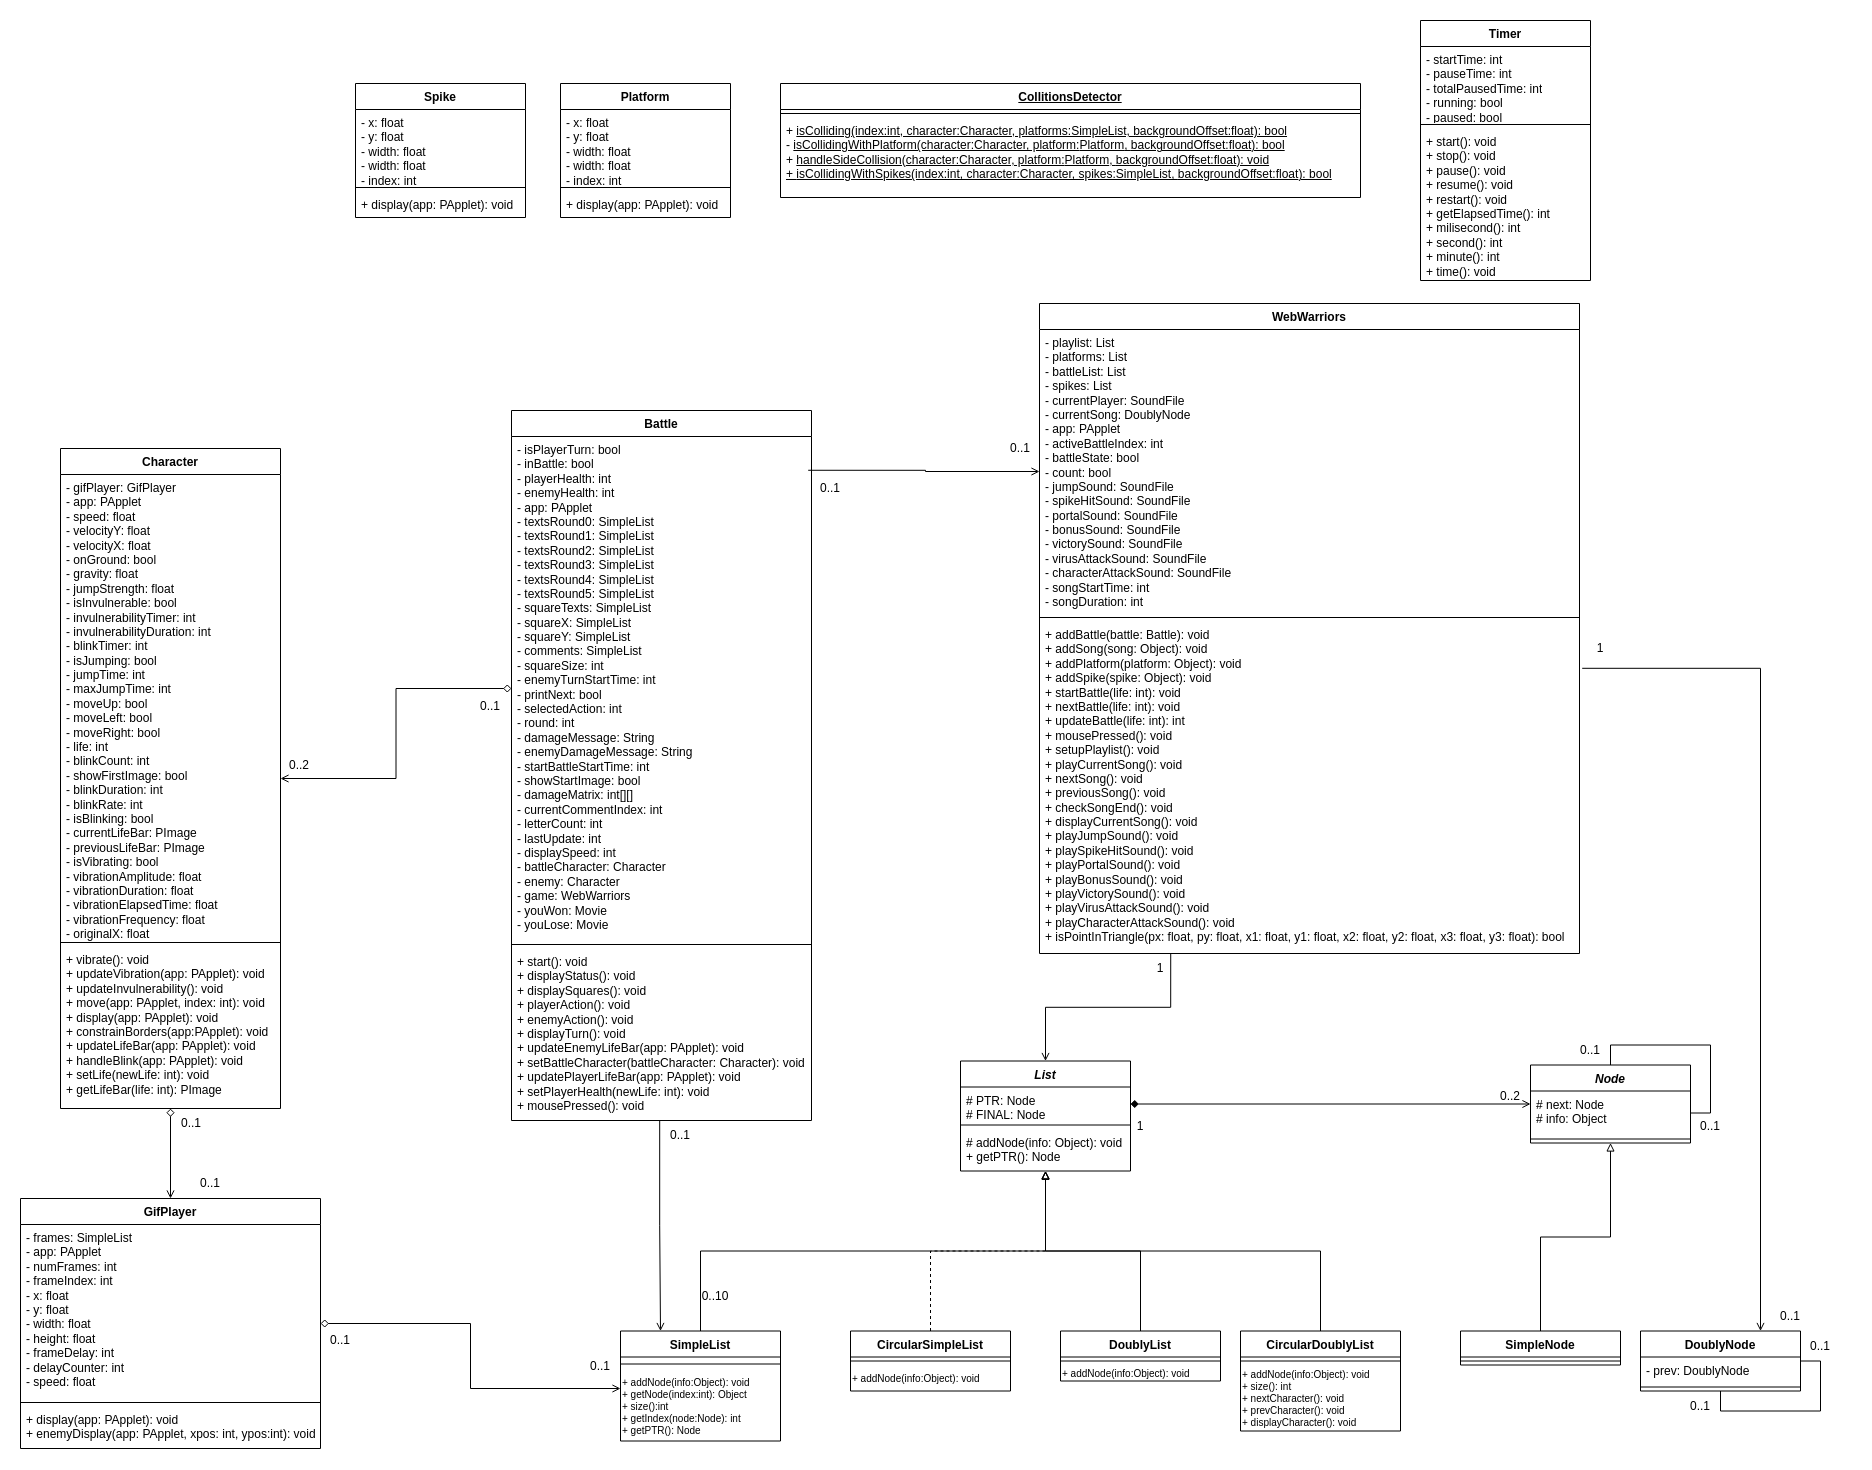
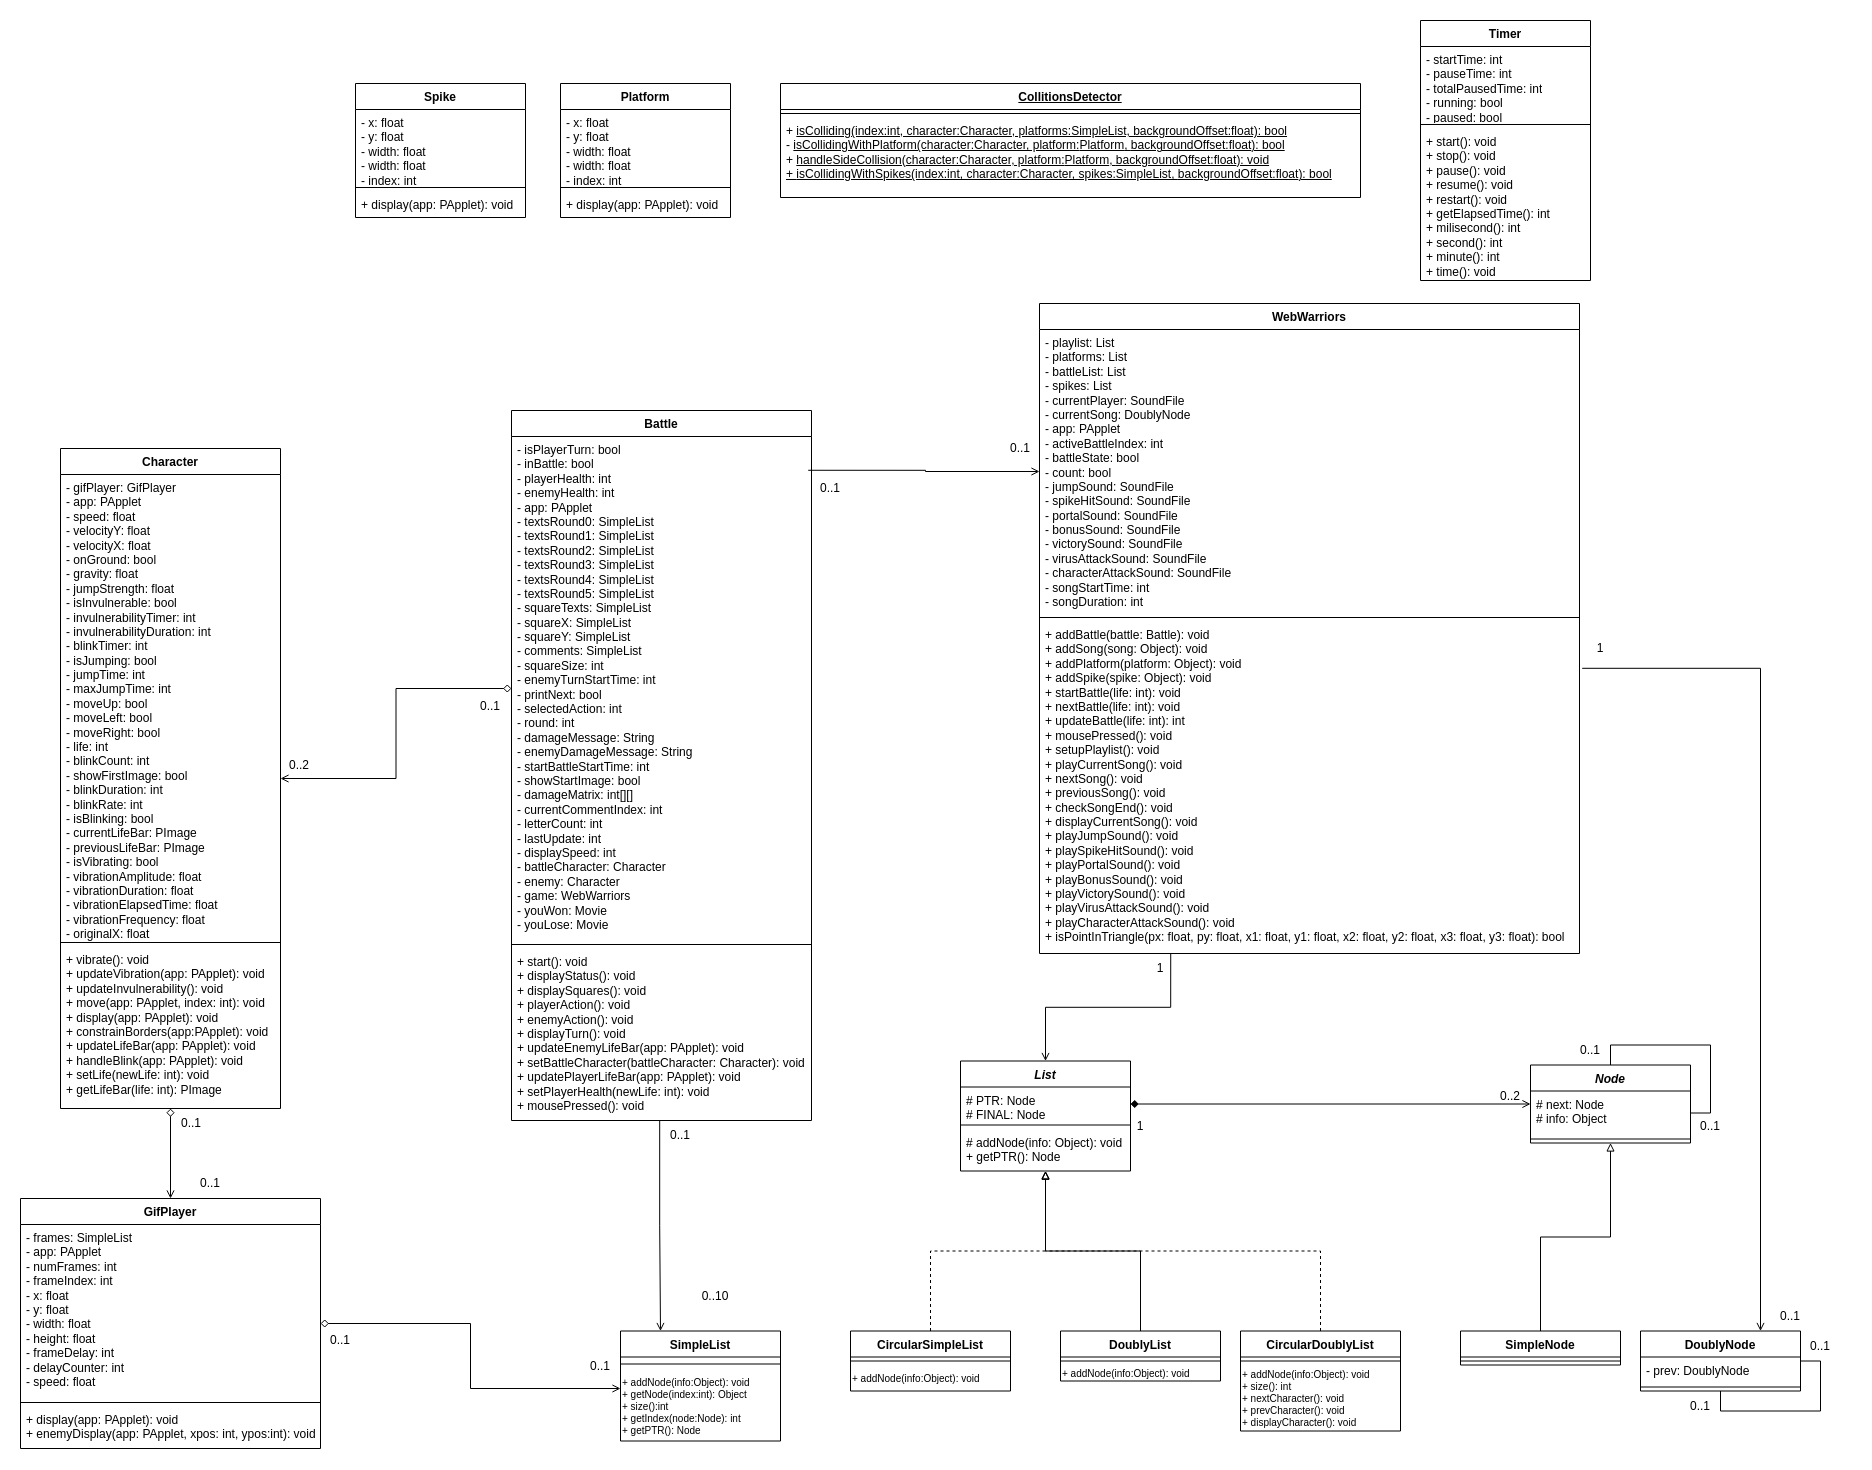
edge "SimpleList" -> "List": removed
edge "CircularDoublyList" -> "List": style solid -> dashed
